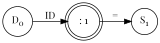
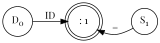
edge ": 1" -> "S": reversed
